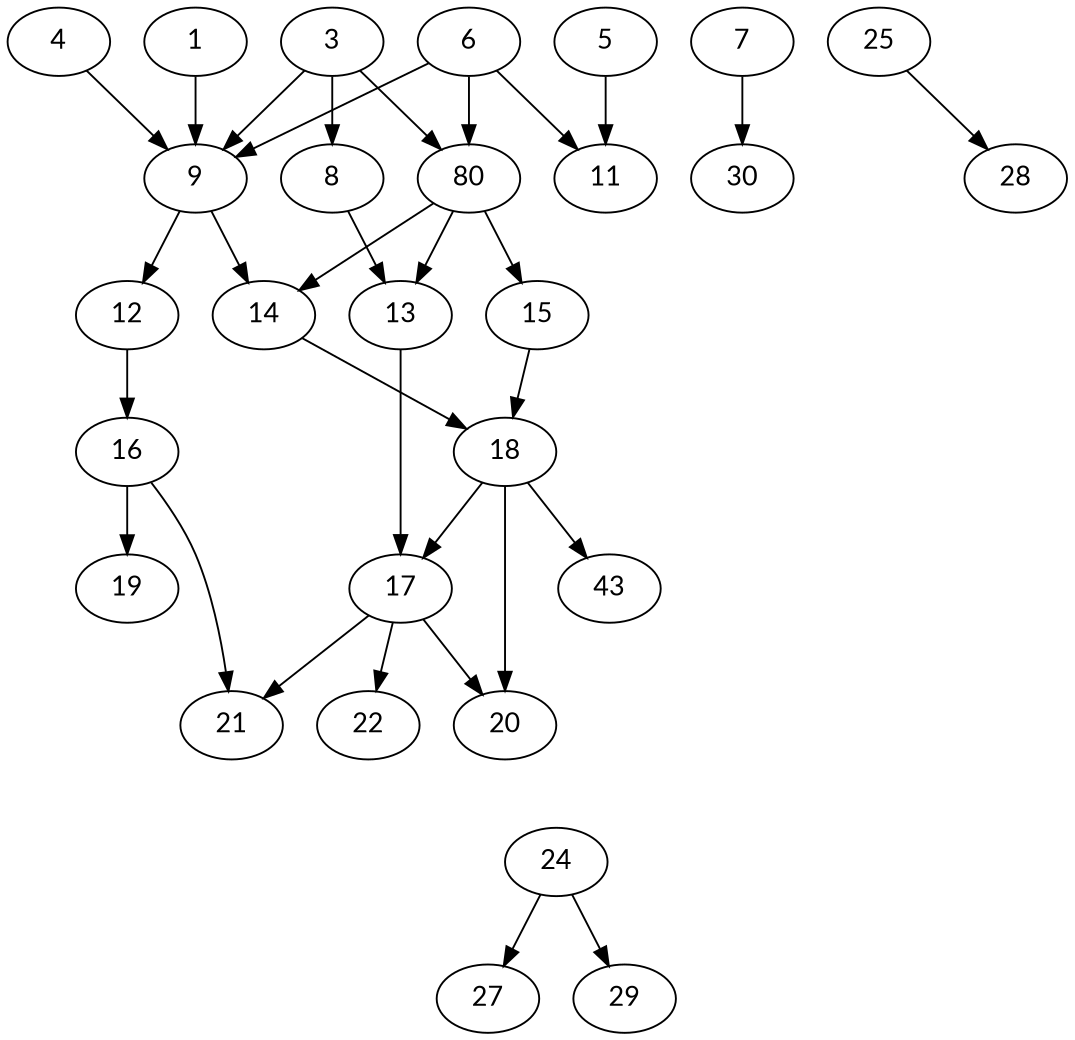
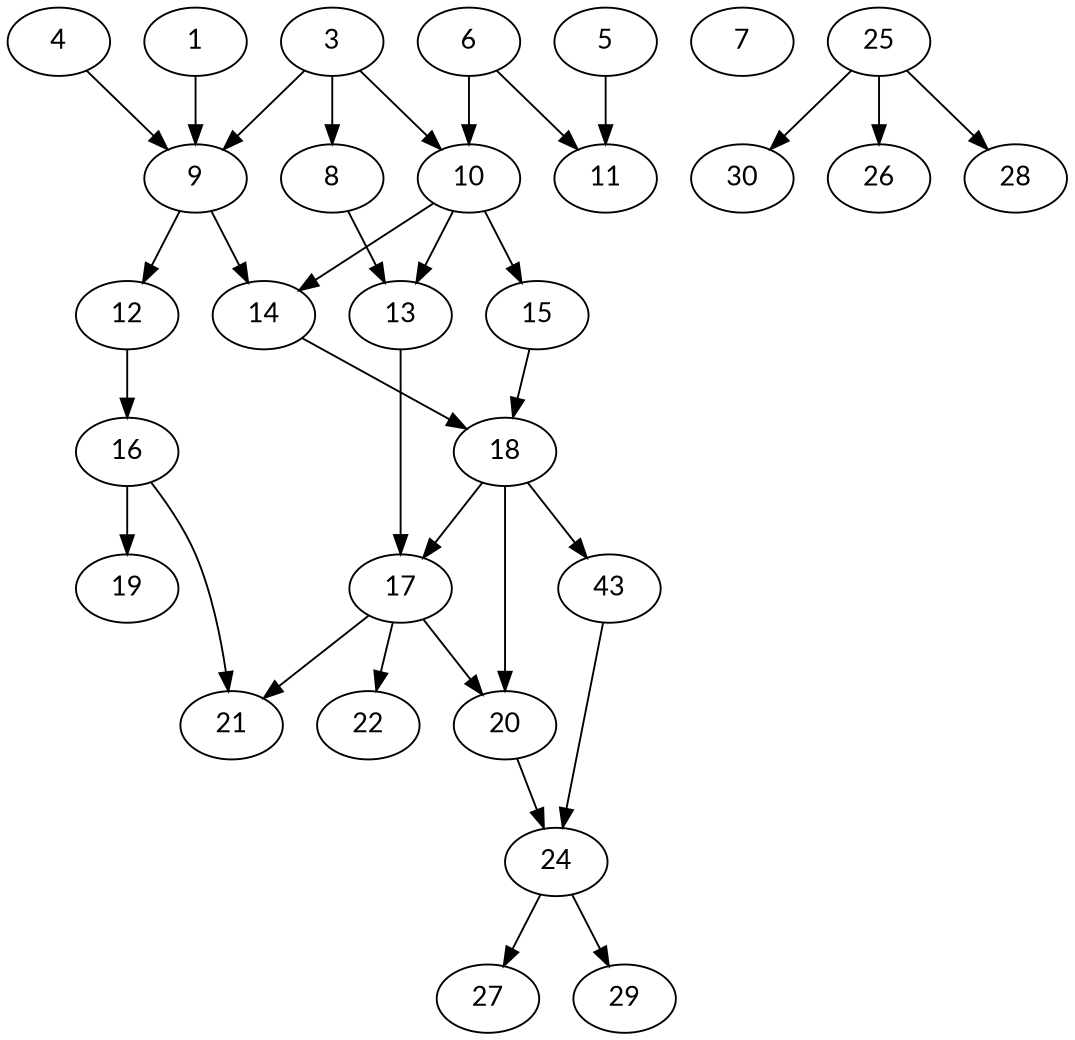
edge "7" -> "30": now "25" -> "30"
edge "6" -> "9": removed
node "80": label "80" -> "10"
node "26": added
edge "43" -> "24": added
edge "20" -> "24": added
